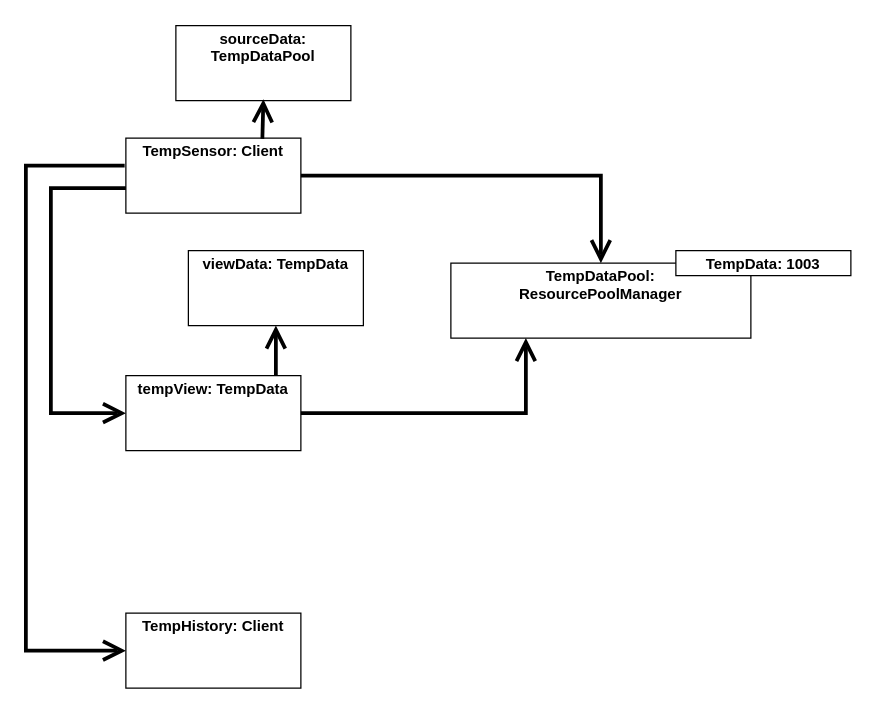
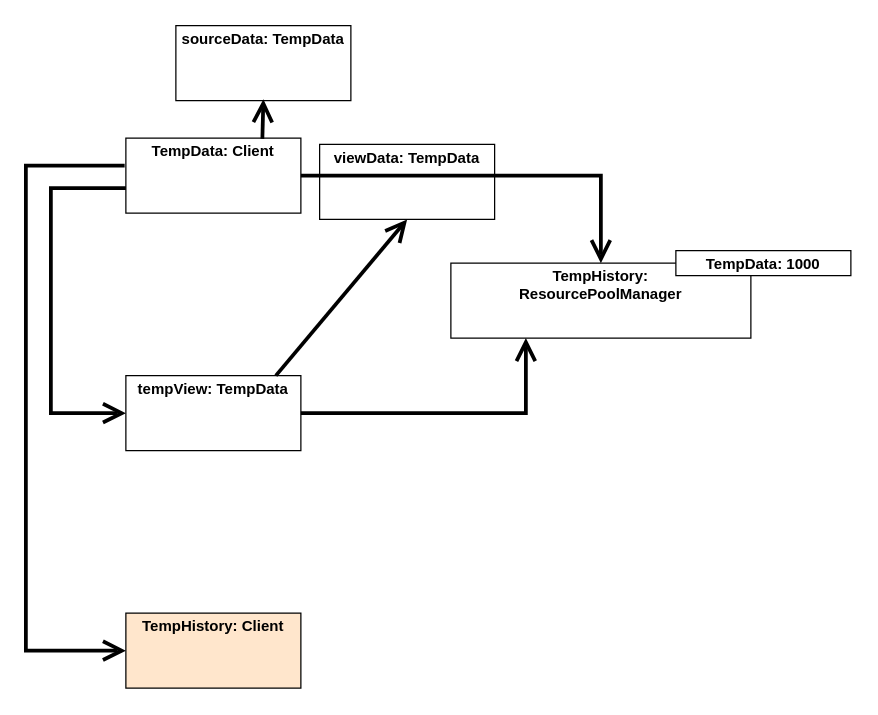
node "sourceData: TempDataPool": label "sourceData: TempDataPool" -> "sourceData: TempData"
node "TempSensor: Client": label "TempSensor: Client" -> "TempData: Client"
node "TempData: 1003": label "TempData: 1003" -> "TempData: 1000"
node "TempDataPool: ResourcePoolManager": label "TempDataPool: ResourcePoolManager" -> "TempHistory: ResourcePoolManager"
node "viewData: TempData": moved (276, 288) -> (407, 182)
node "TempHistory: Client": fillcolor #ffffff -> #ffe6cc
